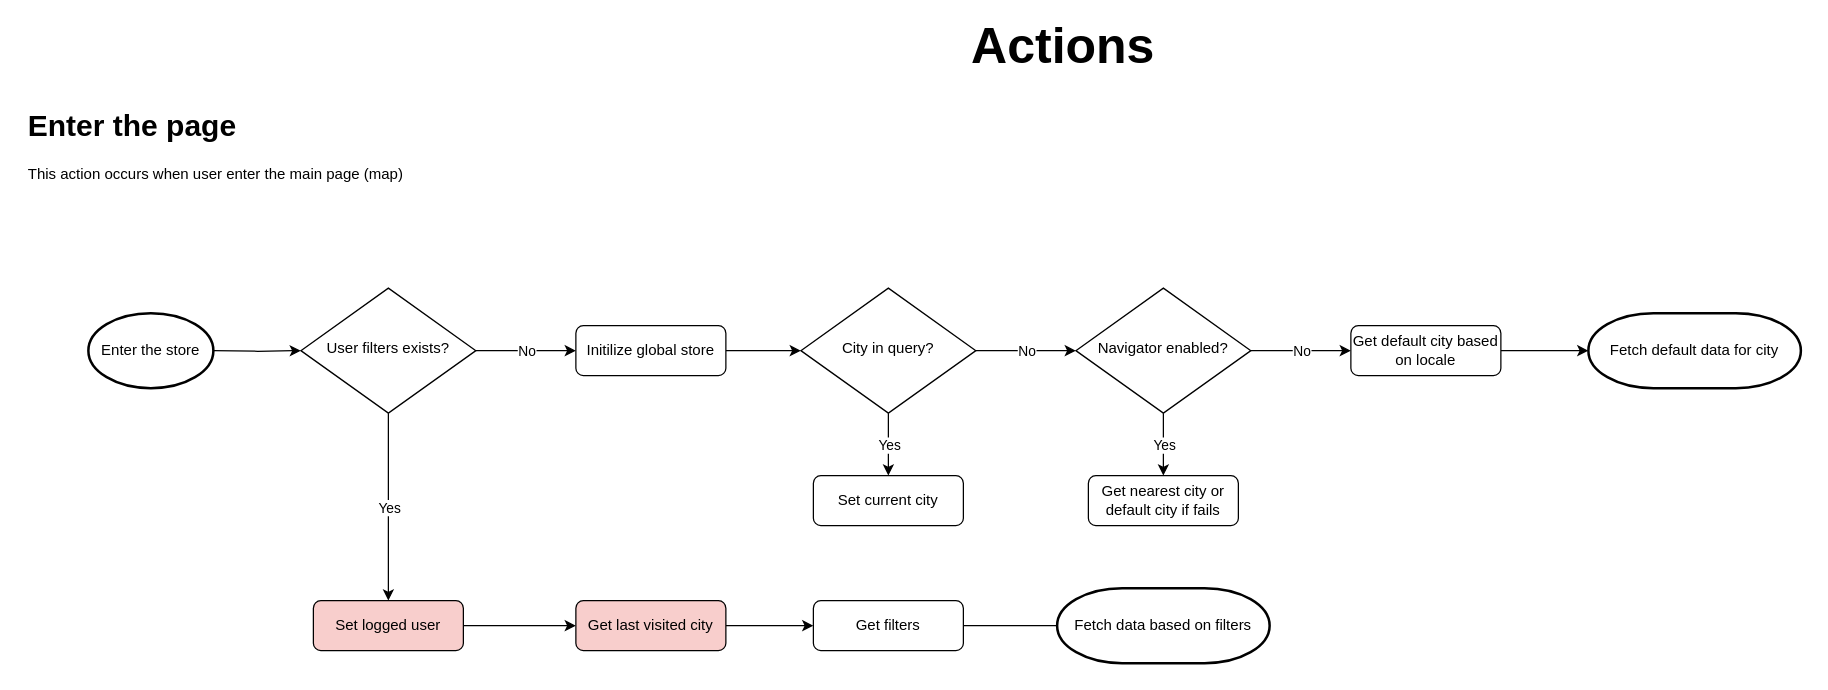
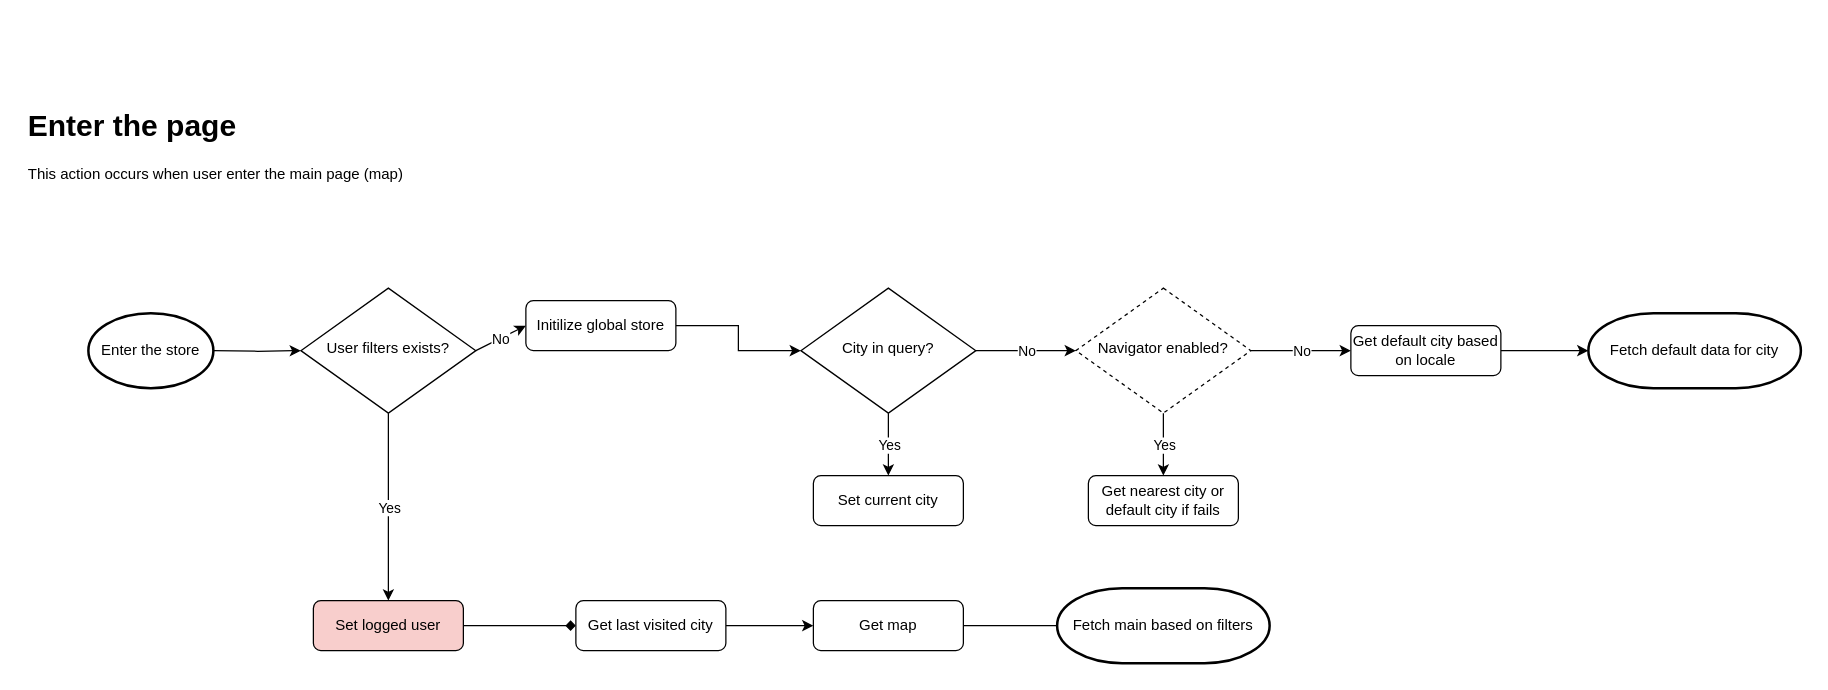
node "Actions": removed
node "Initilize global store": moved (651, 351) -> (601, 326)
node "Navigator enabled?": style solid -> dashed
edge "Set logged user" -> "Get last visited city": arrowhead classic -> diamond
node "Get last visited city": fillcolor #f8cecc -> #ffffff
node "Get filters": label "Get filters" -> "Get map"
node "Fetch data based on filters": label "Fetch data based on filters" -> "Fetch main based on filters"
